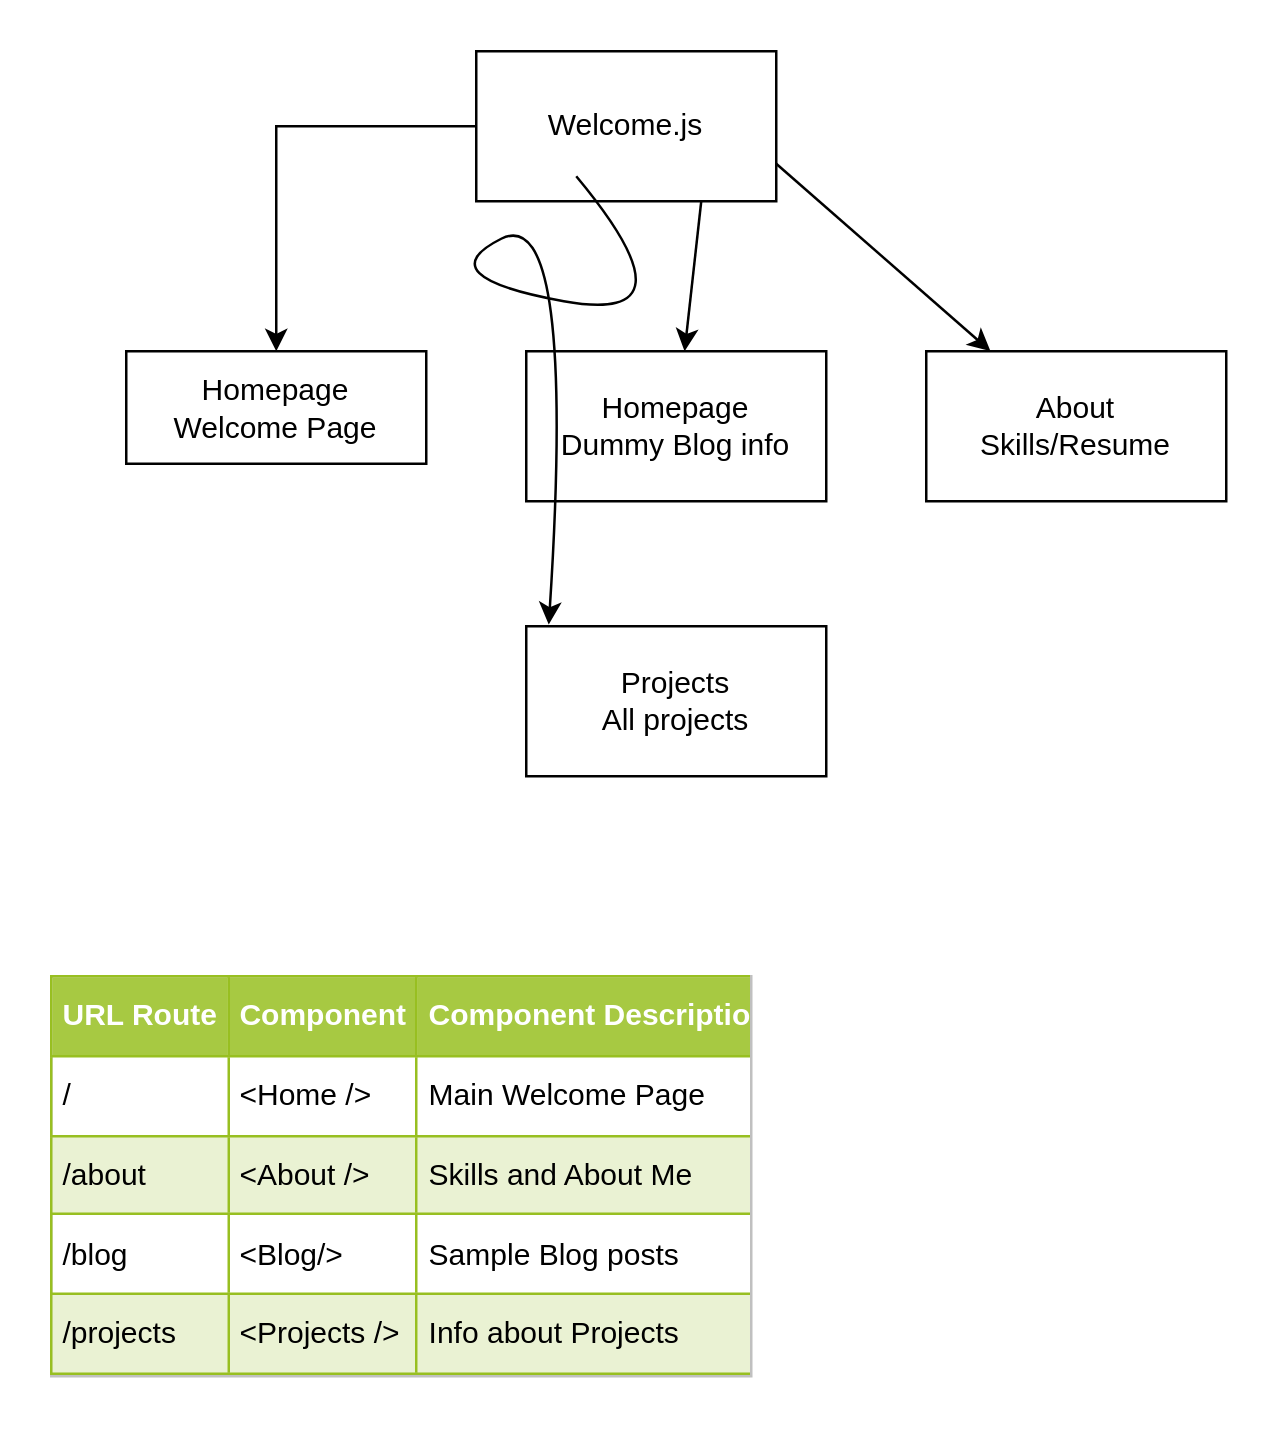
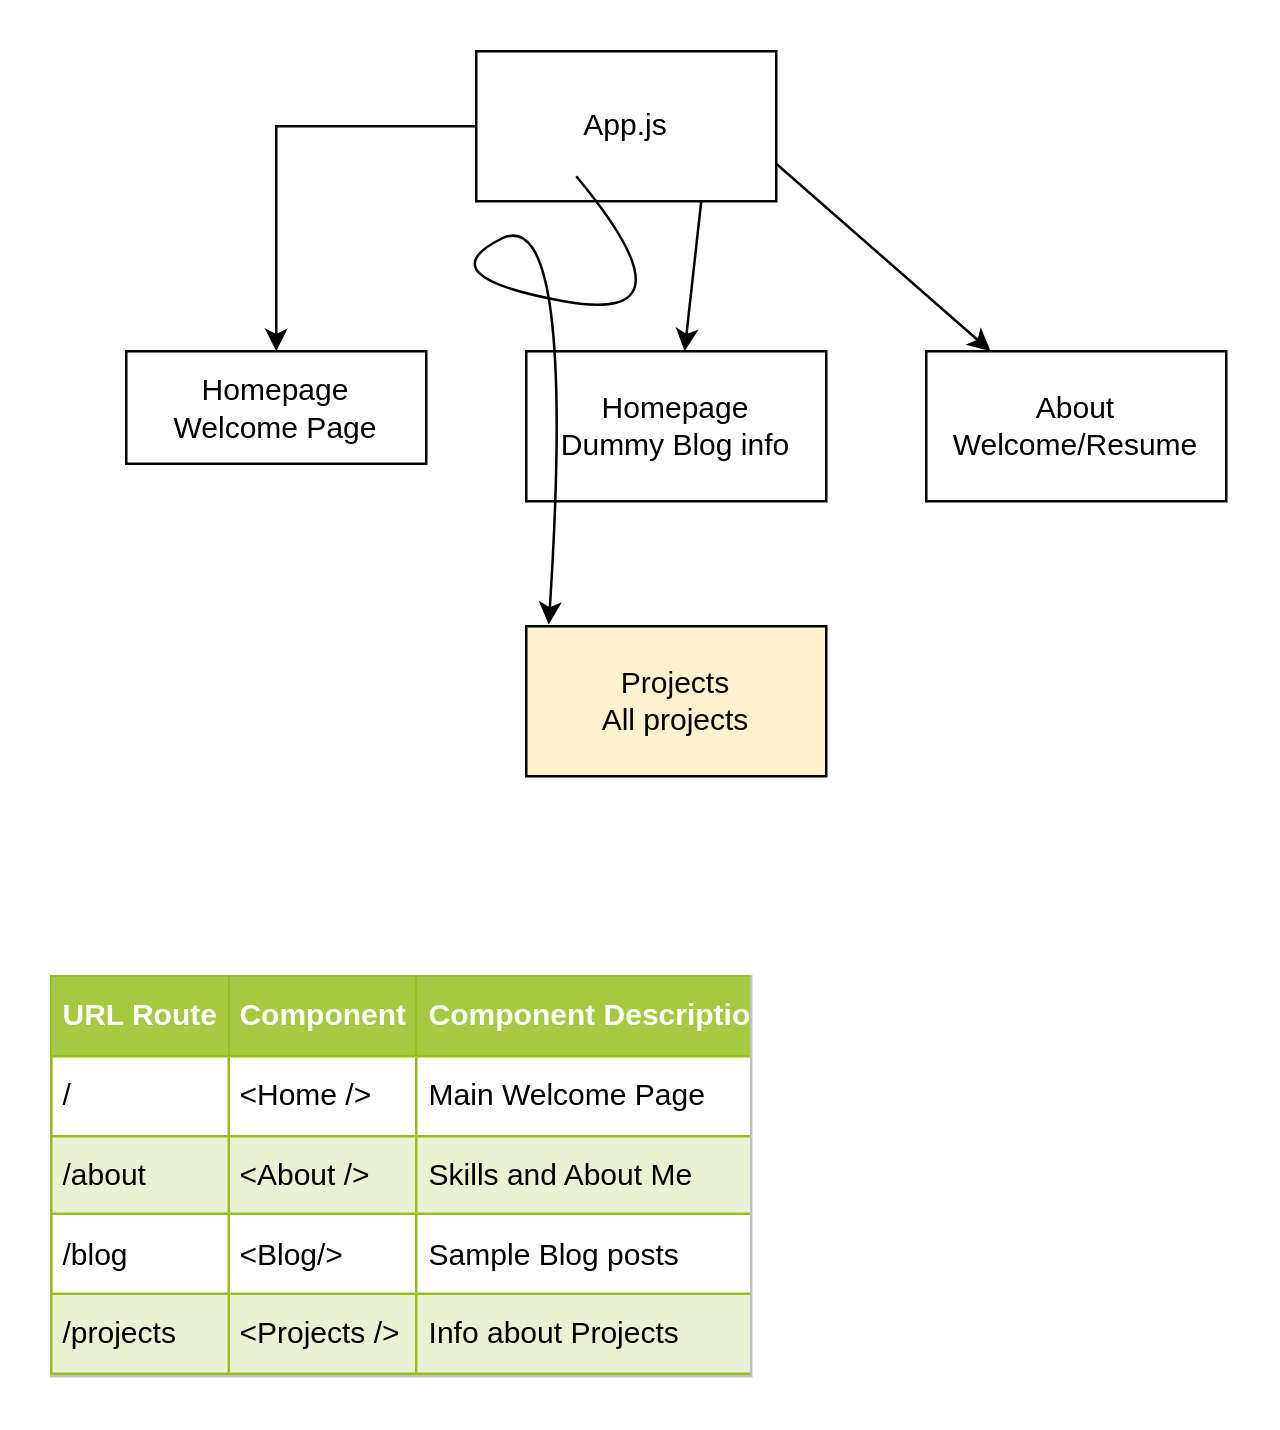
node "Welcome.js": label "Welcome.js" -> "App.js"
node "About Skills/Resume": label "About Skills/Resume" -> "About Welcome/Resume"
node "Projects All projects": fillcolor #ffffff -> #fff2cc
